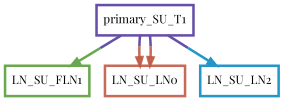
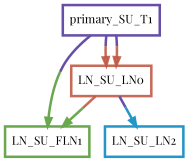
edge "primary_SU_T1" -> "LN_SU_LN2": now "LN_SU_LN0" -> "LN_SU_LN2"
edge "LN_SU_LN0" -> "LN_SU_FLN1": added
